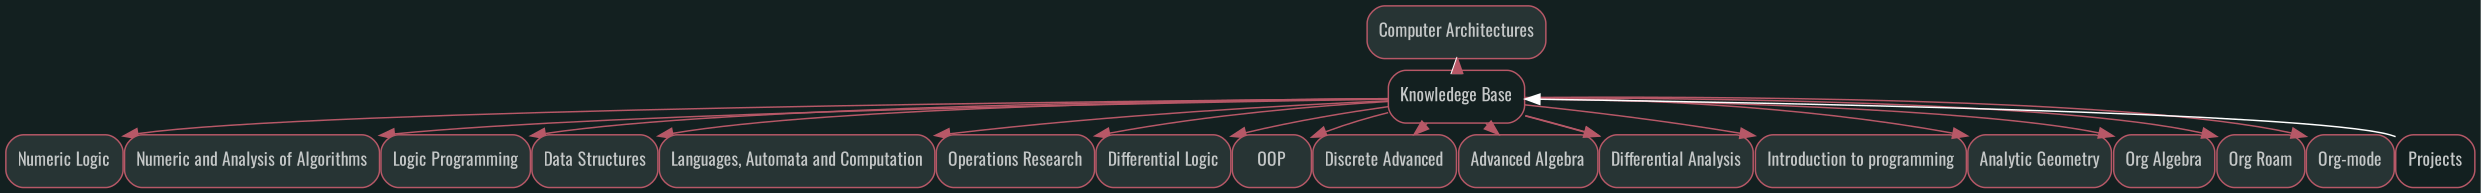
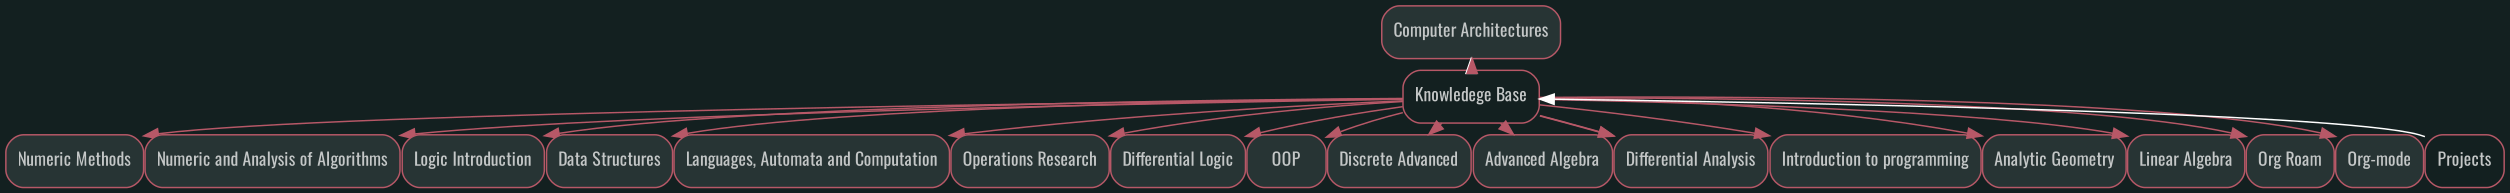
node "Numeric Logic": label "Numeric Logic" -> "Numeric Methods"
node "Logic Programming": label "Logic Programming" -> "Logic Introduction"
node "Org Algebra": label "Org Algebra" -> "Linear Algebra"
